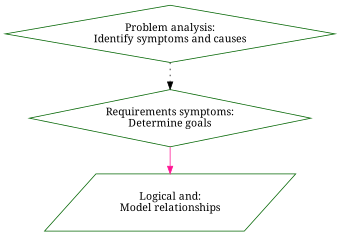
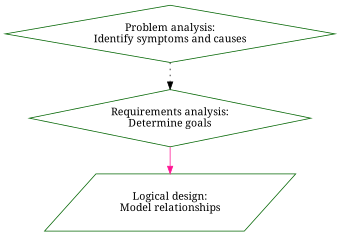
node "Requirements symptoms: Determine goals": label "Requirements symptoms: Determine goals" -> "Requirements analysis: Determine goals"
node "Logical and: Model relationships": label "Logical and: Model relationships" -> "Logical design: Model relationships"
